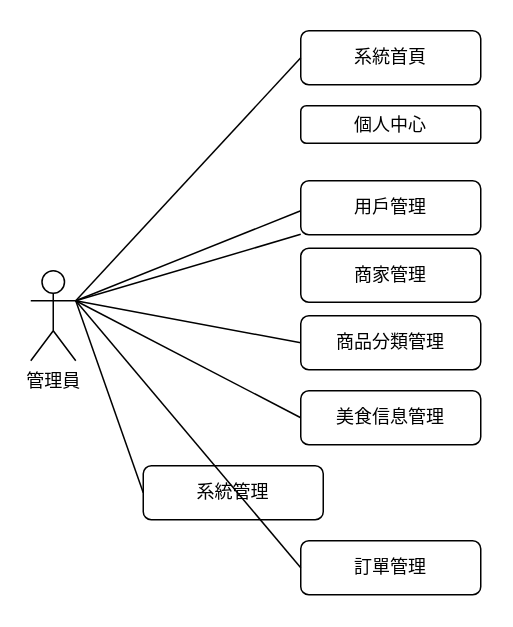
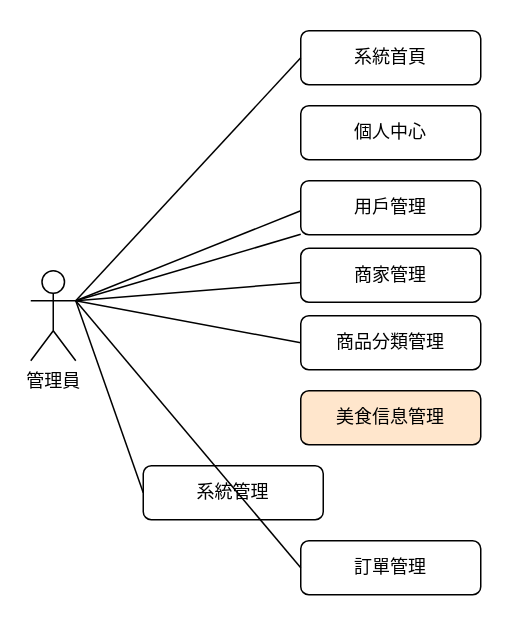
node "個人中心": size 180x38 -> 180x54
edge "管理員" -- "美食信息管理": now "管理員" -- "商家管理"
node "美食信息管理": fillcolor #ffffff -> #ffe6cc
